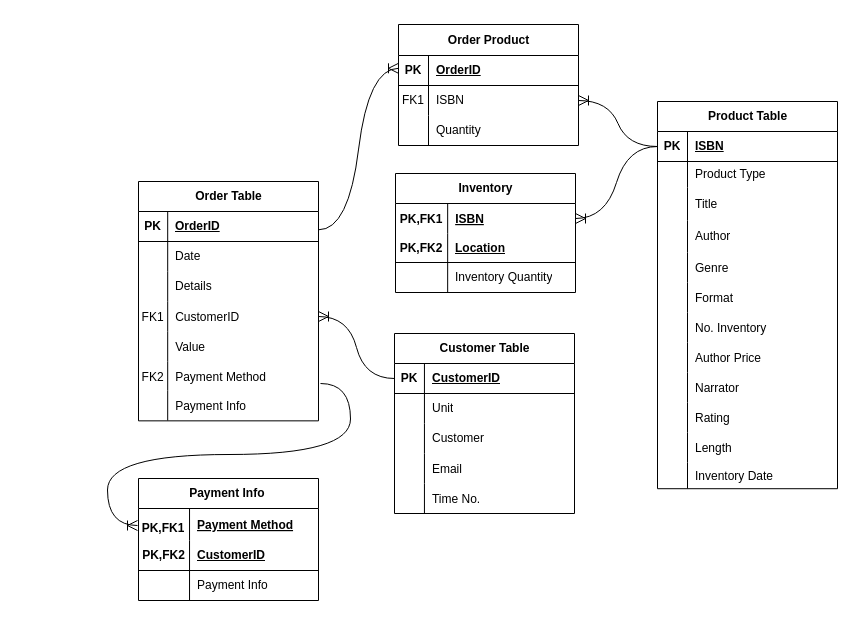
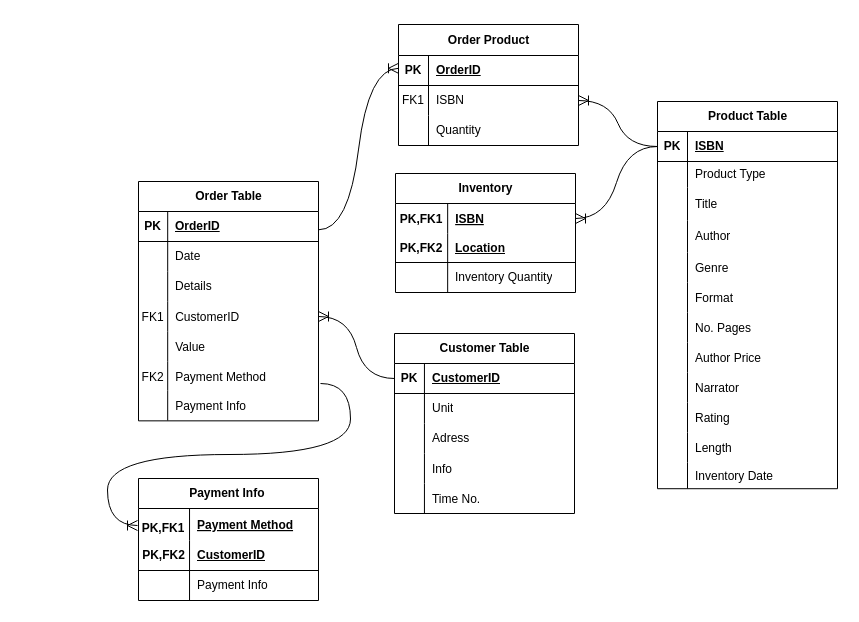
node "No. Inventory": label "No. Inventory" -> "No. Pages"
node "Customer": label "Customer" -> "Adress"
node "Email": label "Email" -> "Info"
